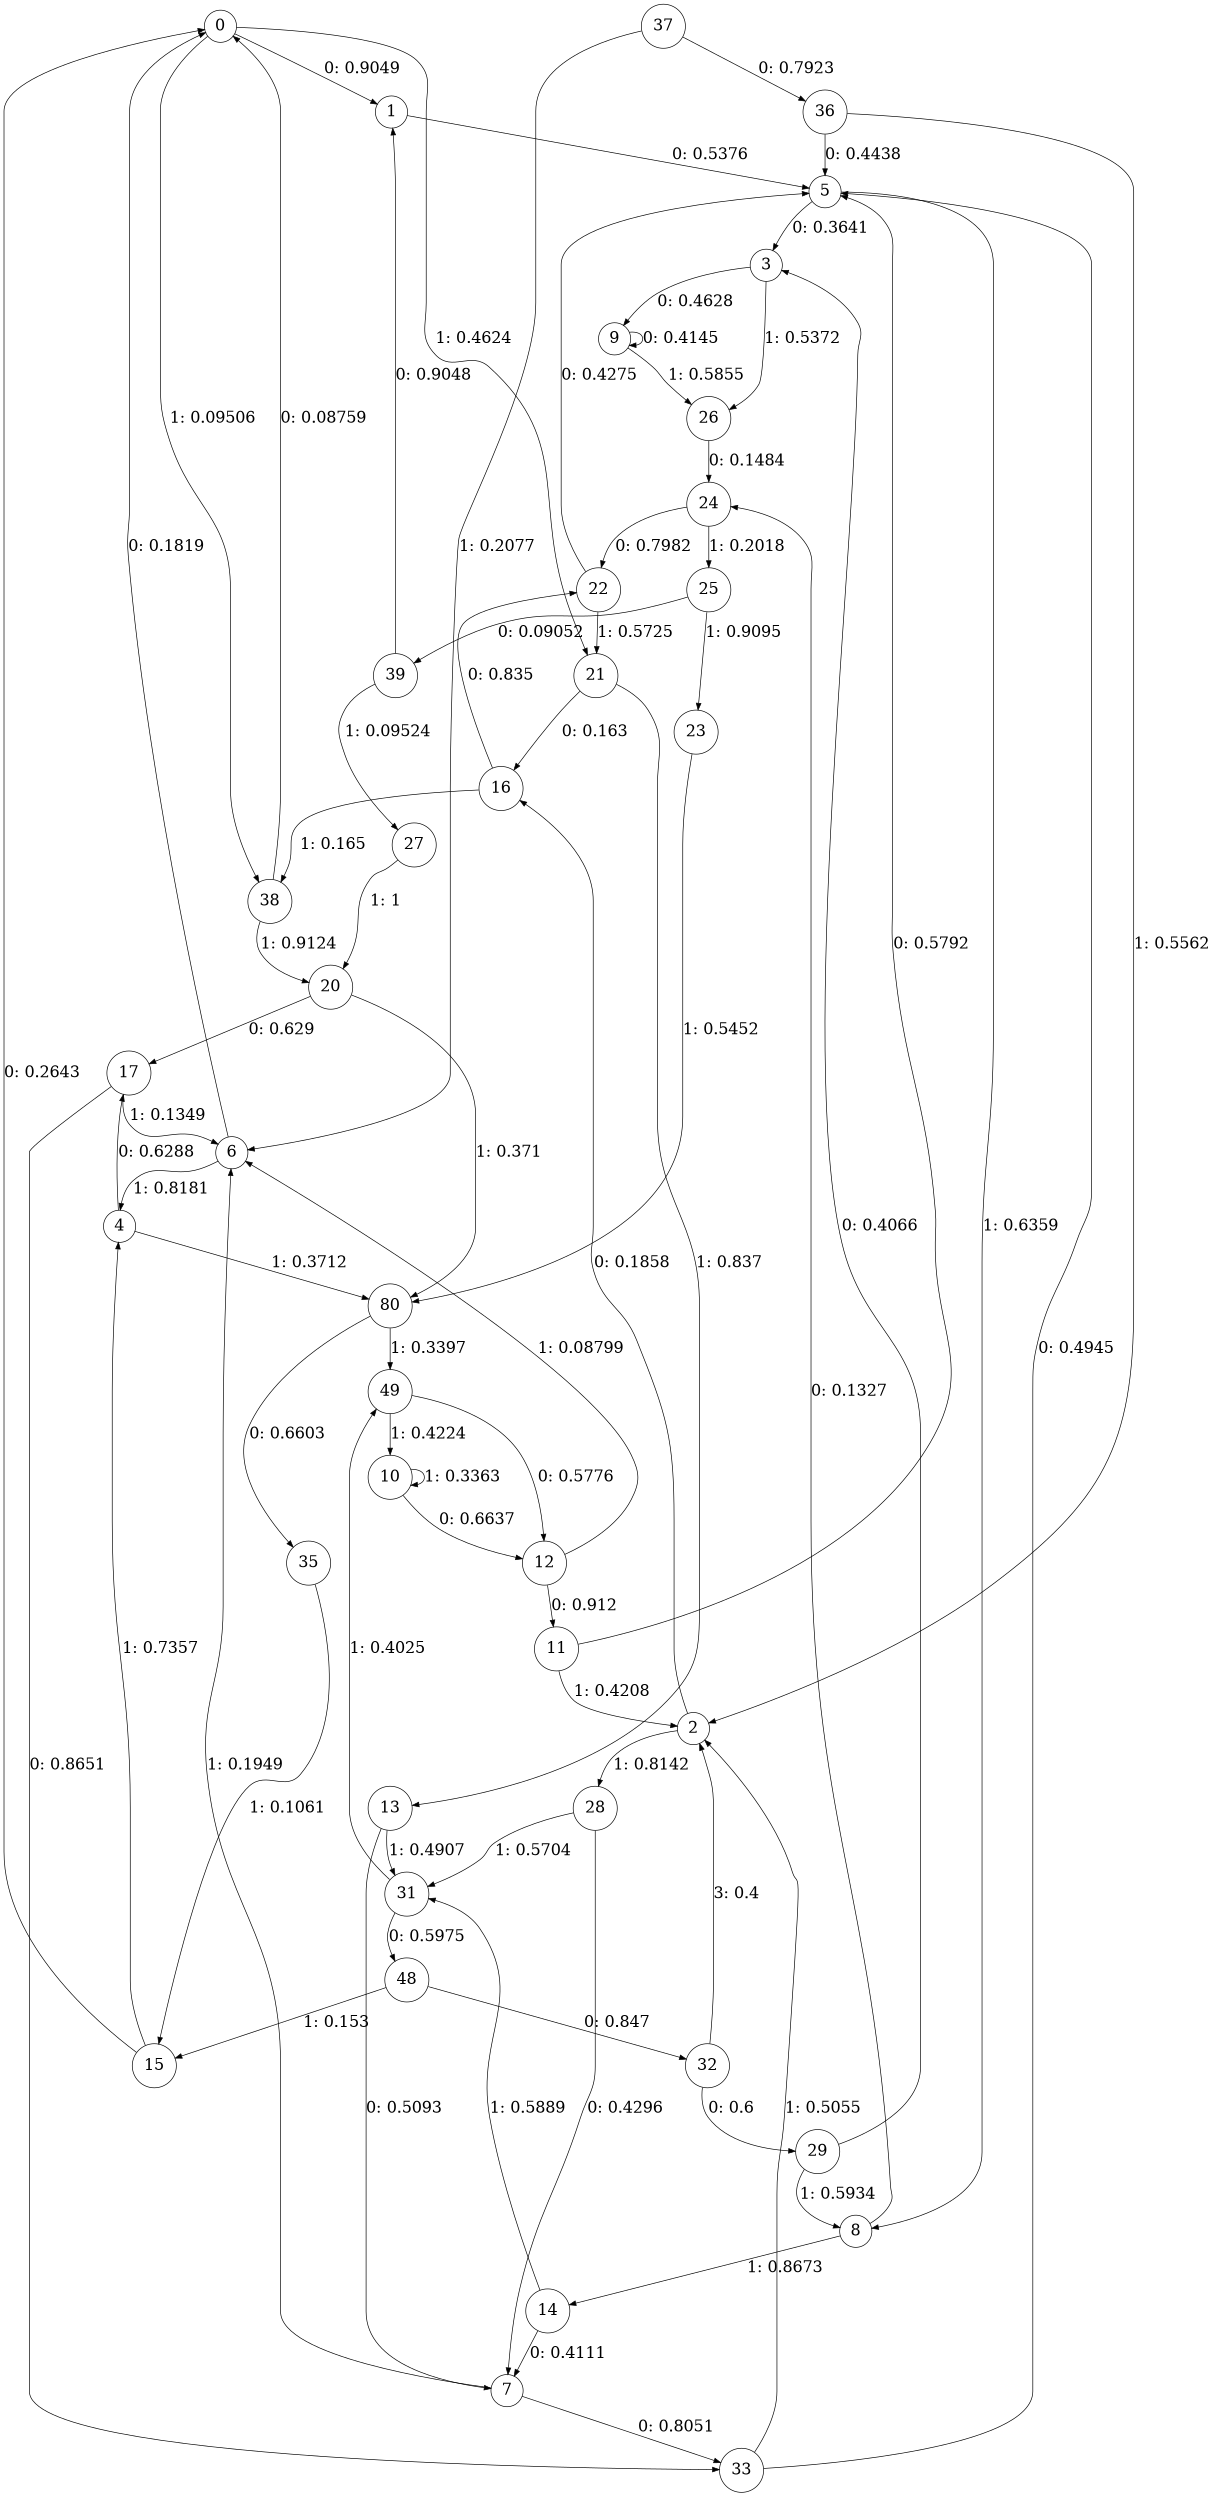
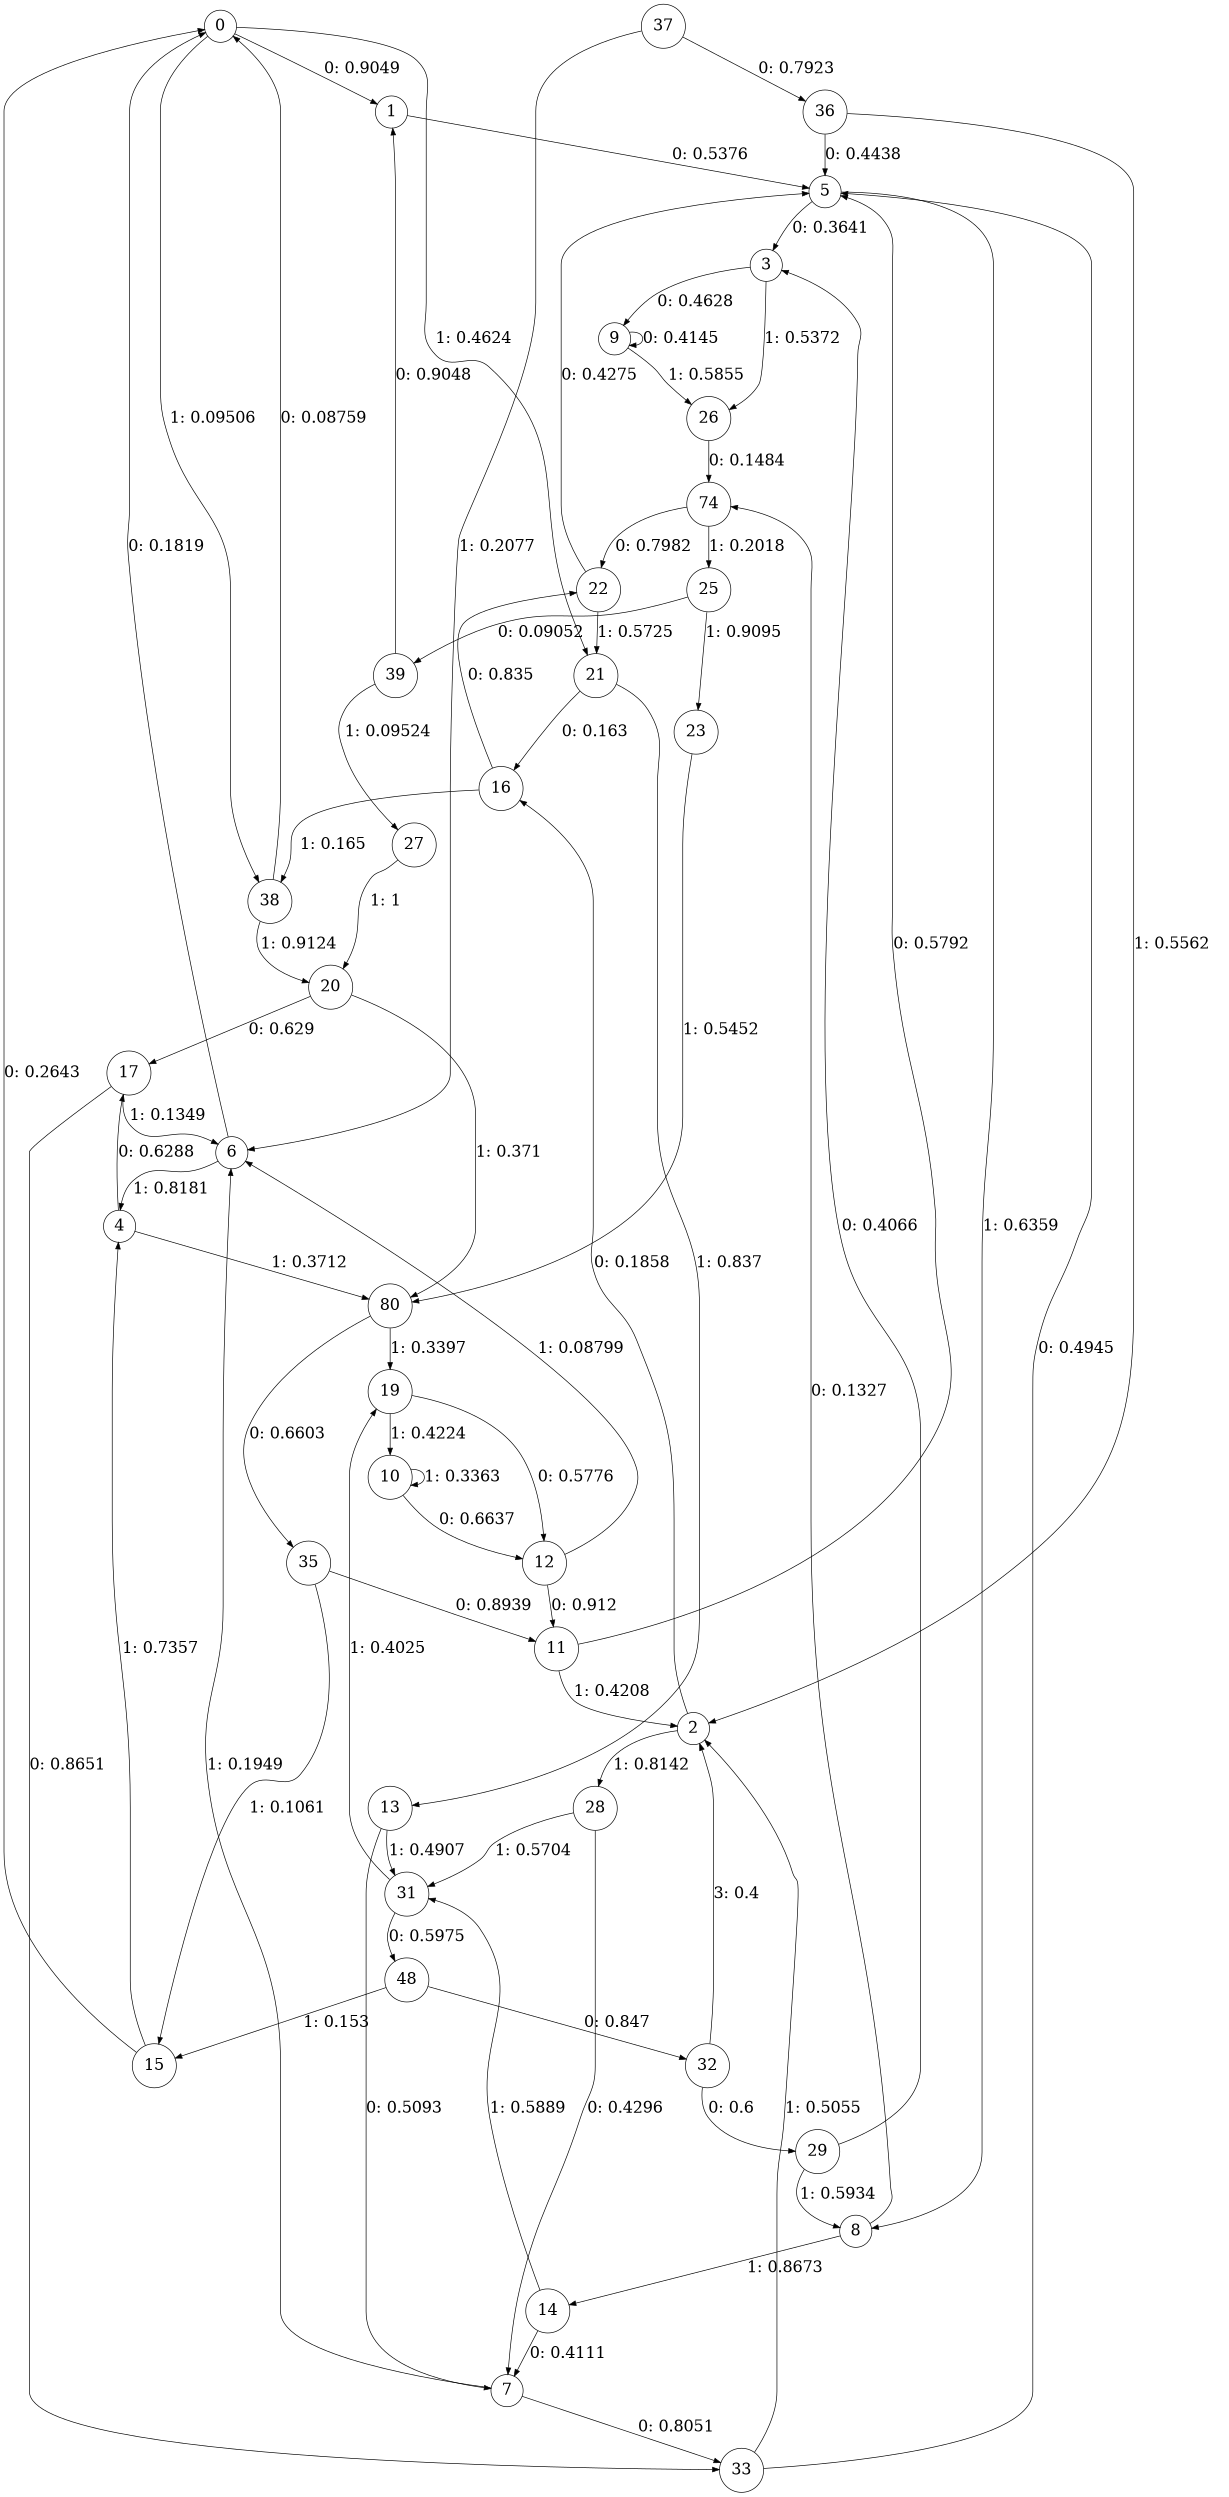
node "24": label "24" -> "74"
node "49": label "49" -> "19"
edge "35" -> "11": added, label "0: 0.8939"
